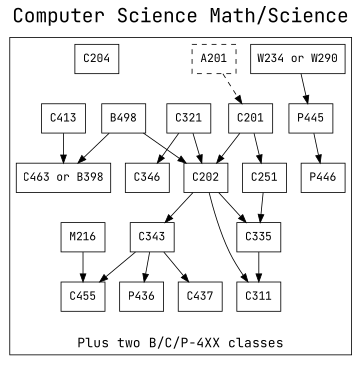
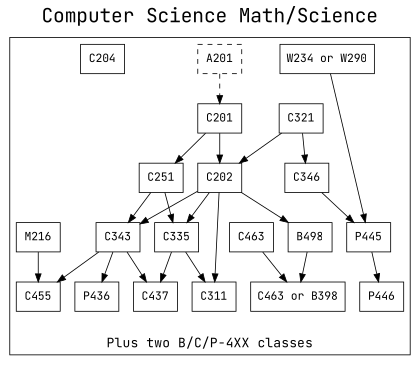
node "C413": label "C413" -> "C463"
edge "B498" -> "C202": reversed
edge "C251" -> "C343": added
edge "C346" -> "P445": added
edge "C335" -> "C437": added
